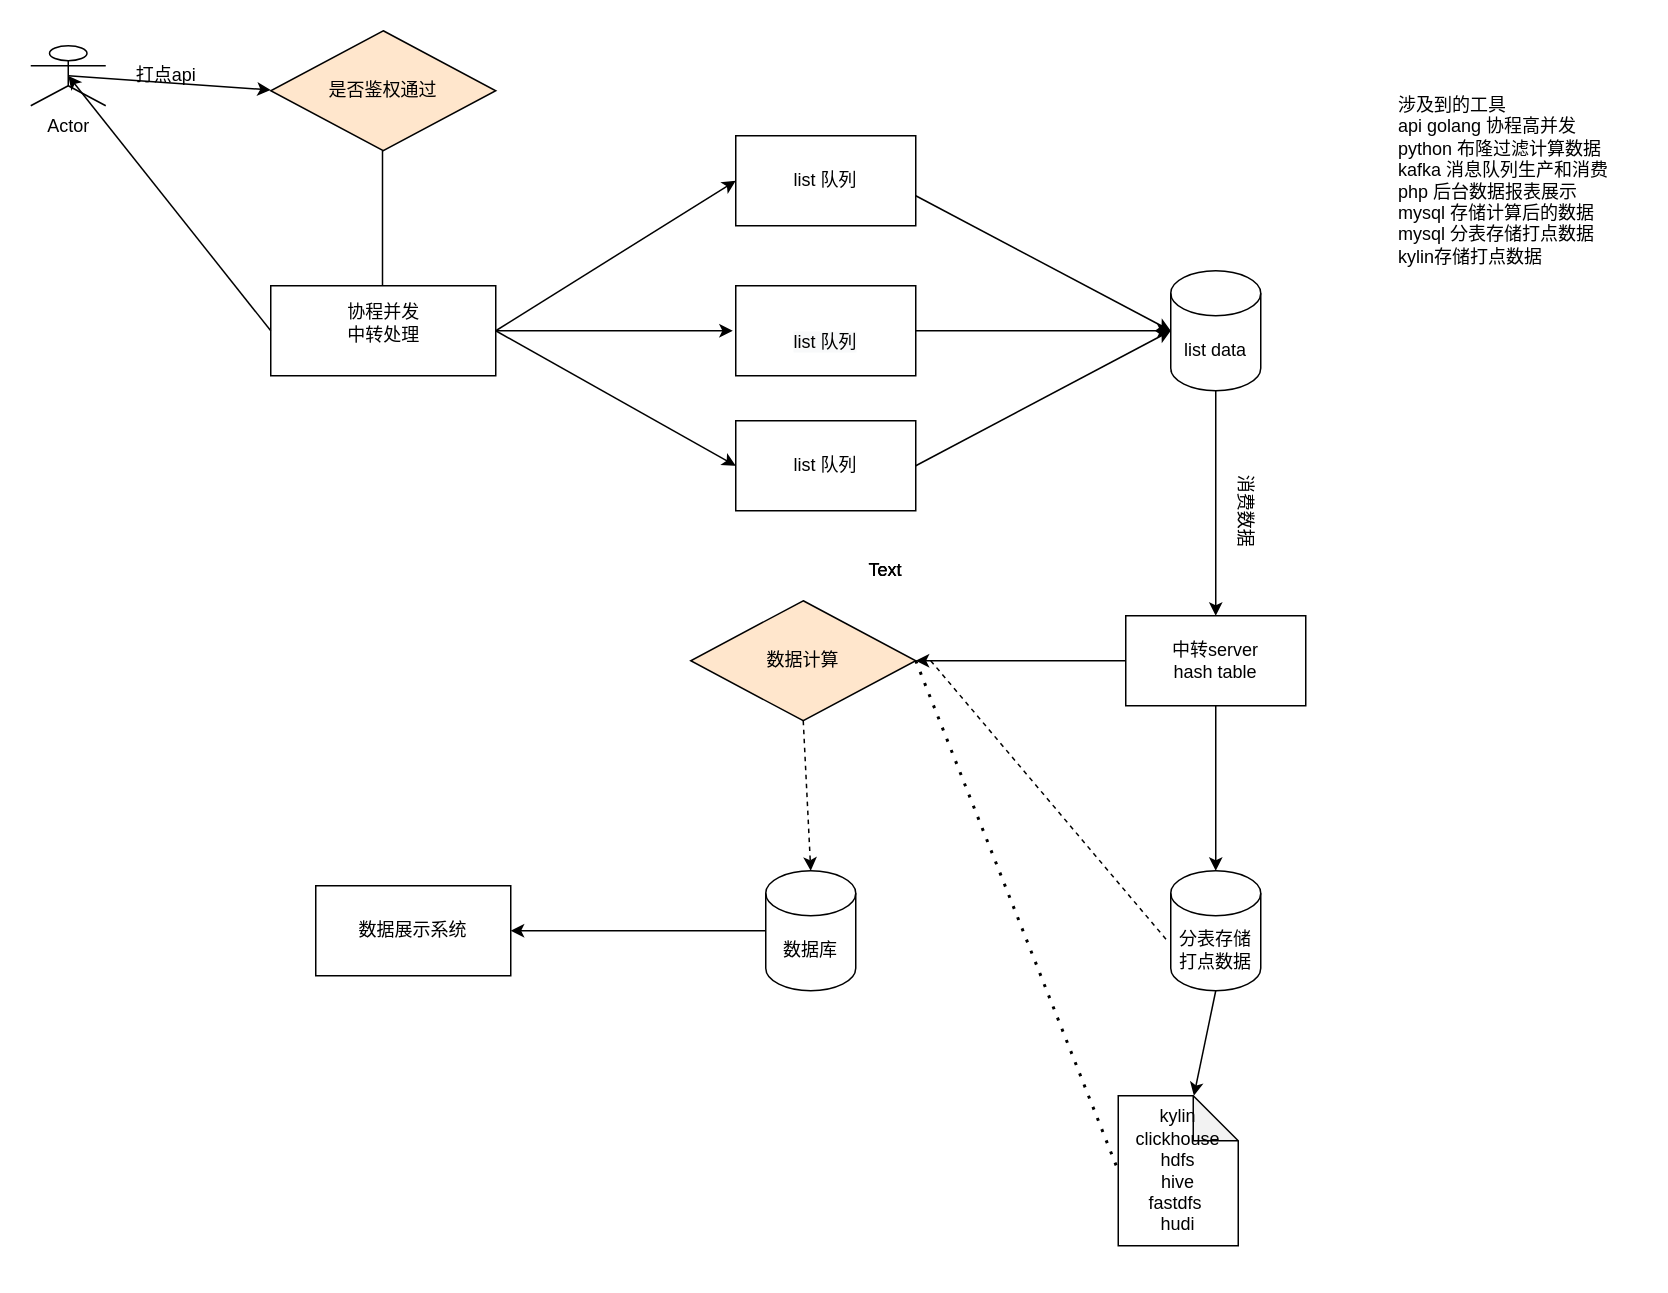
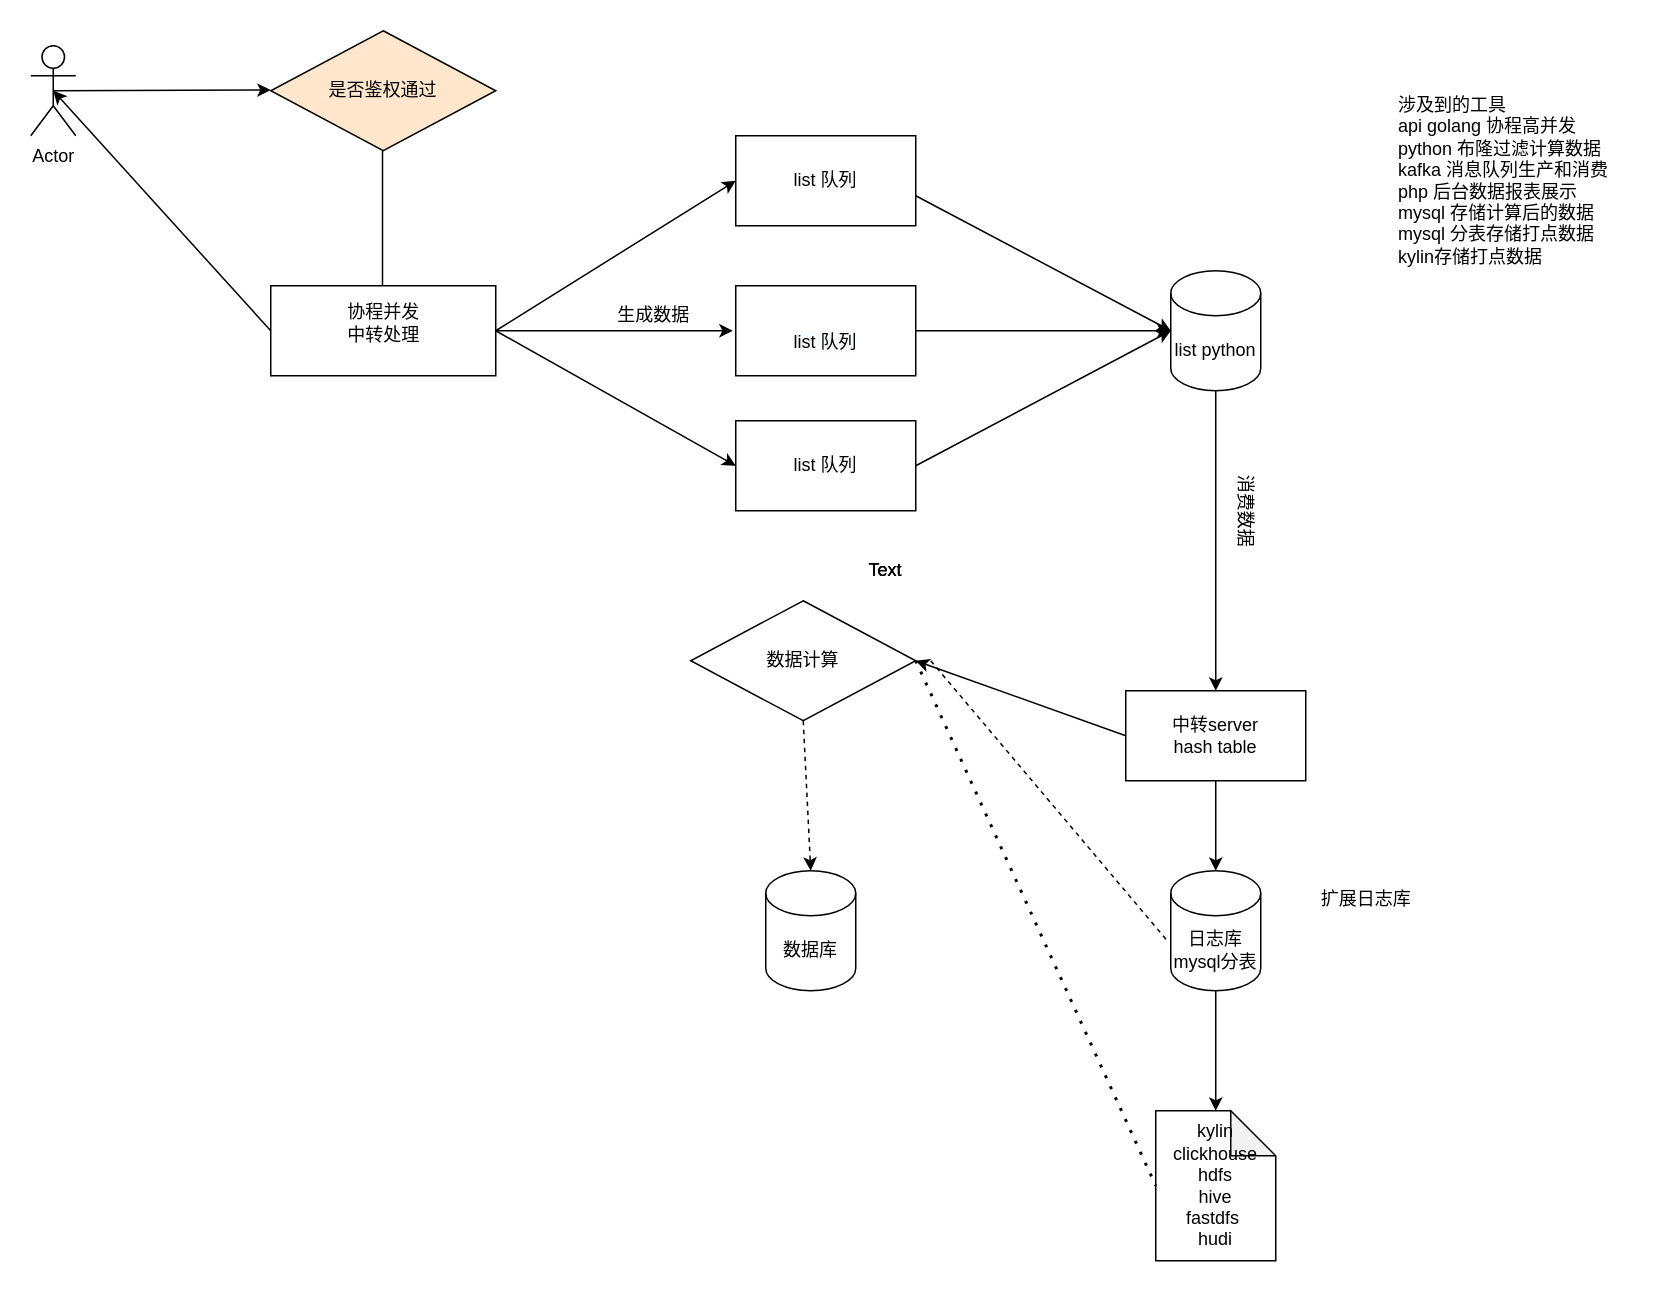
node "Actor": size 75x60 -> 45x90
node "打点api": removed
node "生成数据": added
node "list data": label "list data" -> "list python"
node "数据计算": fillcolor #ffe6cc -> #ffffff
node "中转server hash table": moved (1216, 661) -> (1216, 736)
node "扩展日志库": added
node "数据展示系统": removed
edge "数据库" -> "数据展示系统": removed
node "分表存储打点数据": label "分表存储打点数据" -> "日志库mysql分表"
node "kylin clickhouse hdfs hive fastdfs hudi": moved (1178, 1171) -> (1216, 1186)
